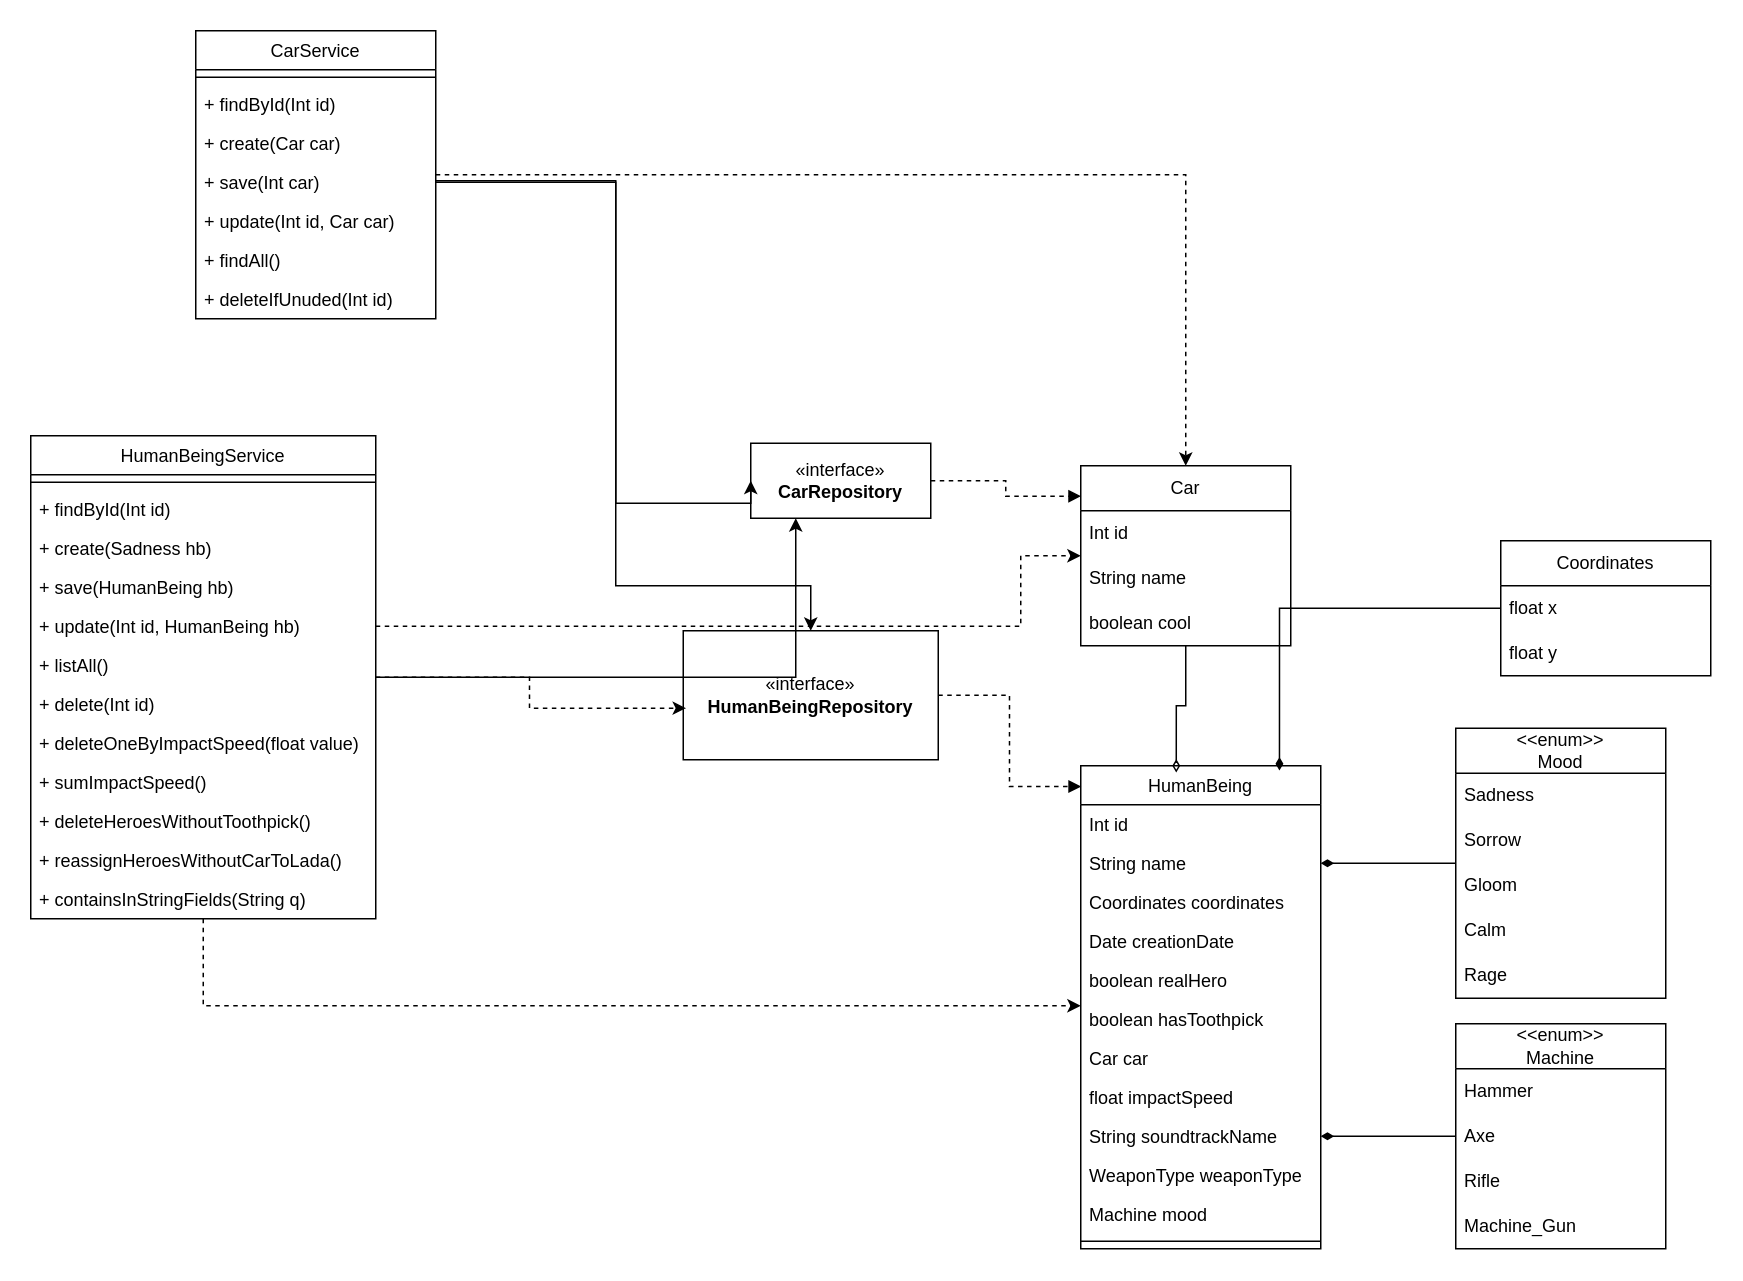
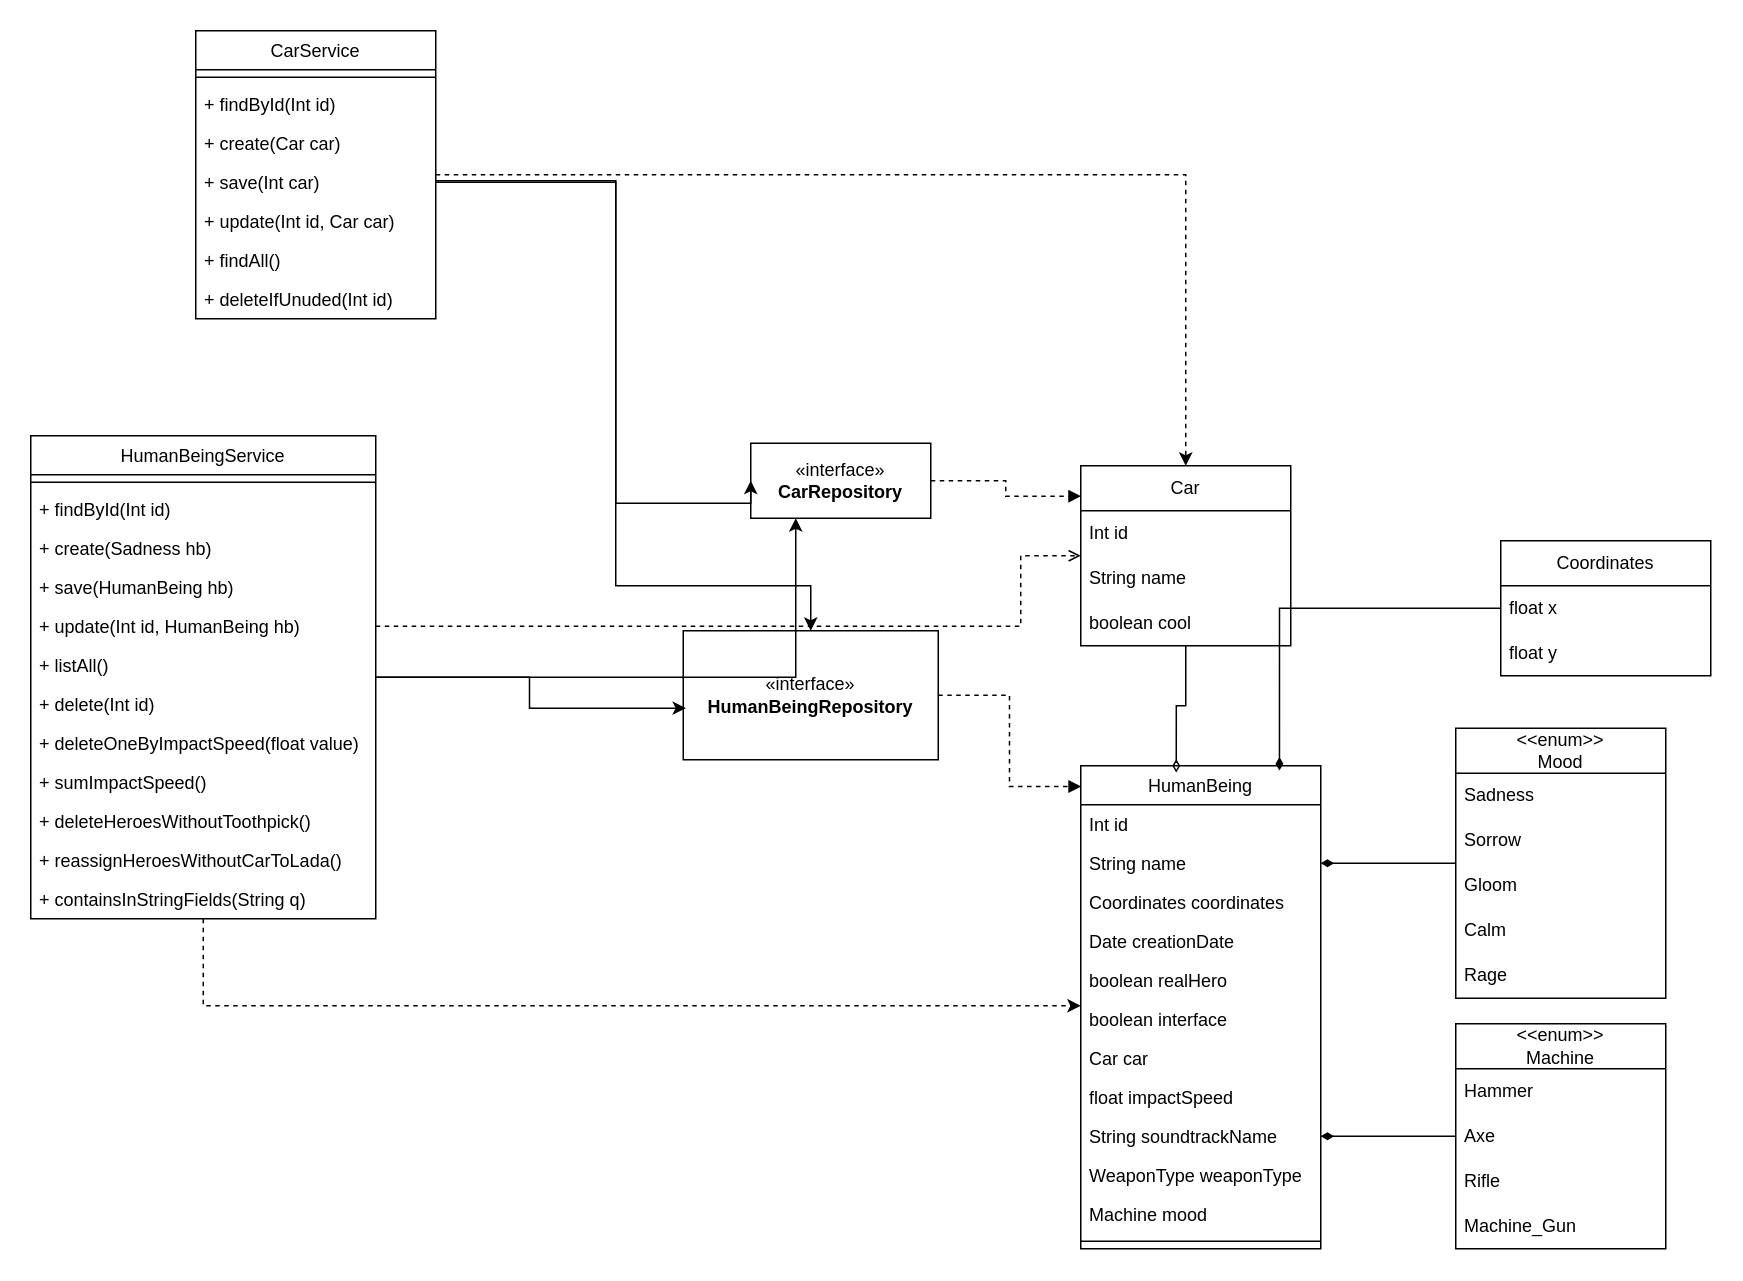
edge "+ update(Int id, HumanBeing hb)" -> "Car": arrowhead classic -> open
edge "HumanBeingService" -> "«interface» HumanBeingRepository": style dashed -> solid
node "boolean hasToothpick": label "boolean hasToothpick" -> "boolean interface"
